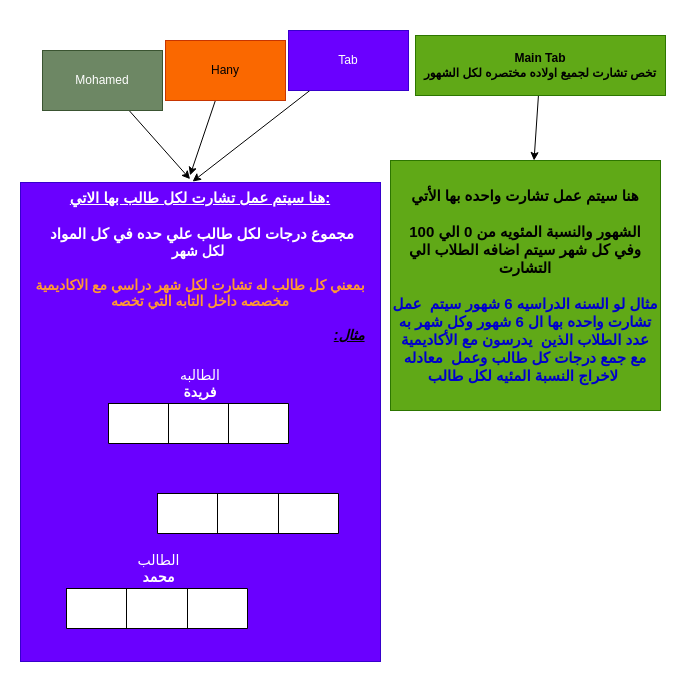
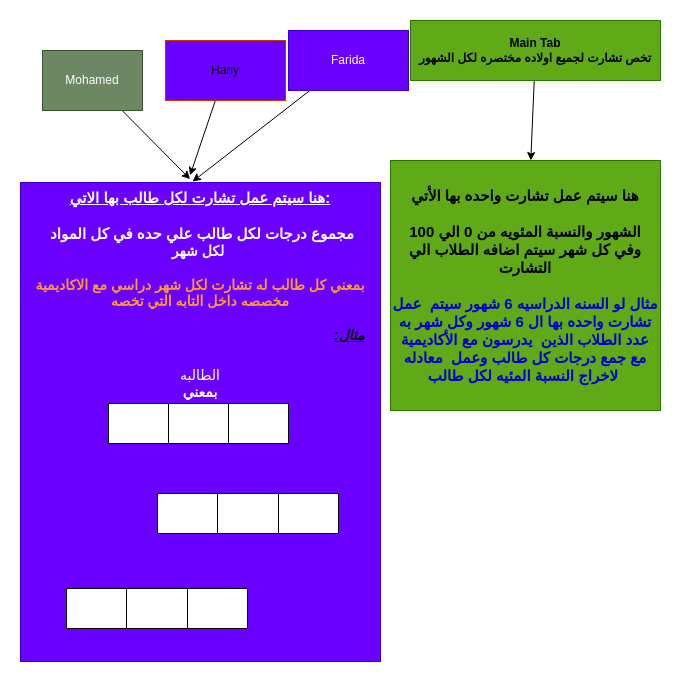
node "Tab": label "Tab" -> "Farida"
node "Main Tab تخص تشارت لجميع اولاده مختصره لكل الشهور": moved (541, 66) -> (536, 51)
node "Hany": fillcolor #fa6800 -> #6a00ff
node "Mohamed": size 120x60 -> 100x60
node "الطالبه فريدة": label "الطالبه فريدة" -> "الطالبه بمعني"
node "الطالب محمد": removed
